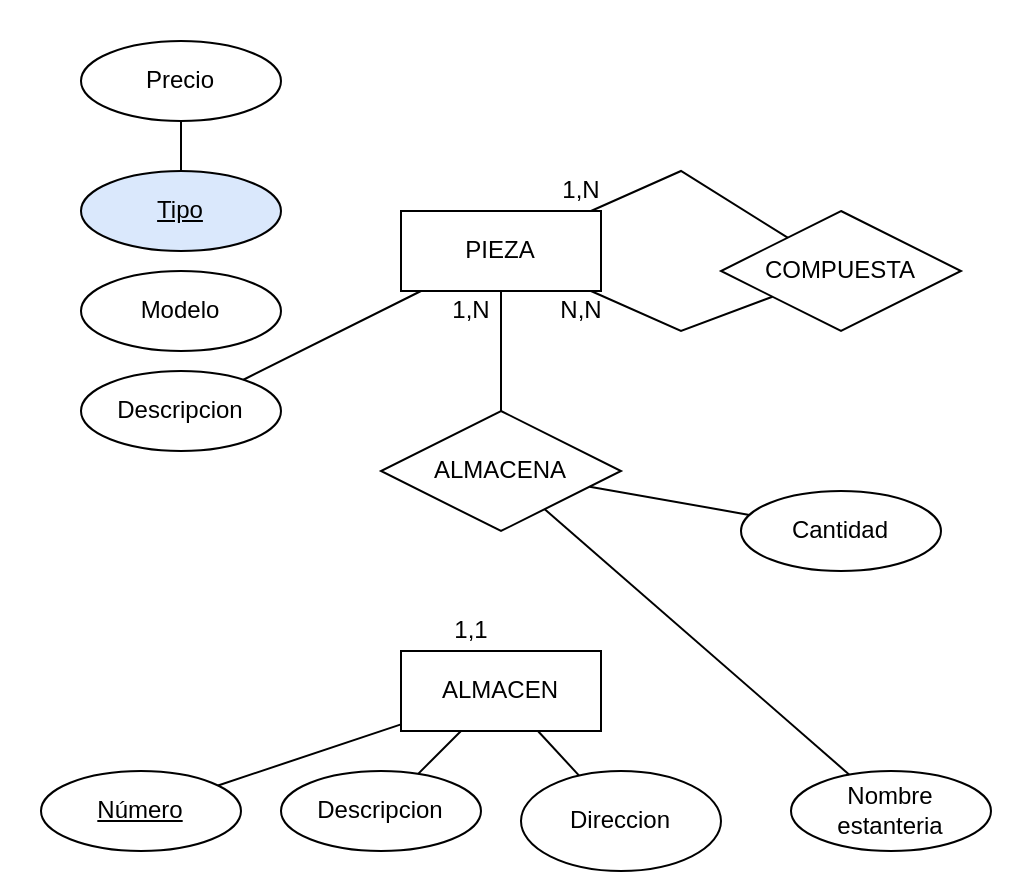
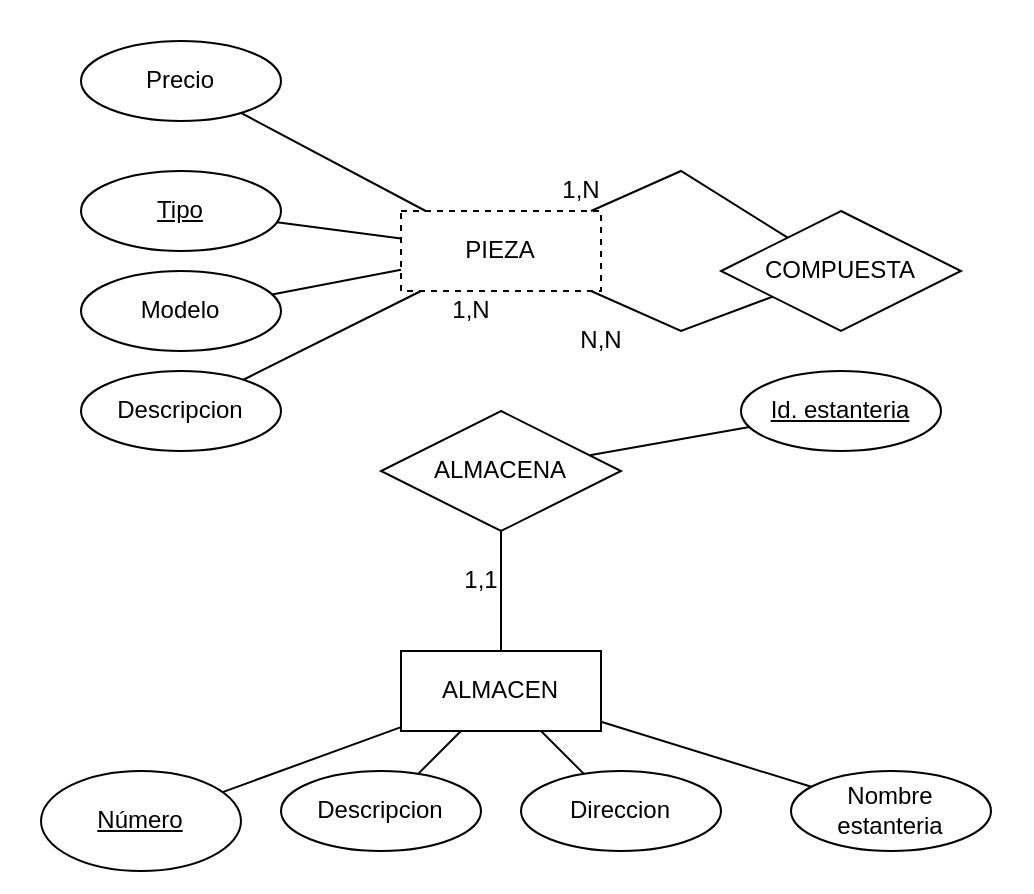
edge "Precio" -- "Tipo": now "Precio" -- "PIEZA"
node "Tipo": fillcolor #dae8fc -> #ffffff
edge "Tipo" -- "PIEZA": added
node "PIEZA": style solid -> dashed
edge "PIEZA" -- "Modelo": added
node "N,N": moved (581, 311) -> (601, 341)
edge "PIEZA" -- "ALMACENA": removed
node "Id. estanteria": added
edge "Id. estanteria" -- "ALMACENA": added
edge "ALMACENA" -- "Cantidad": removed
node "Cantidad": removed
node "1,1": moved (471, 631) -> (481, 581)
edge "ALMACENA" -- "Nombre estanteria": now "ALMACENA" -- "ALMACEN"
edge "ALMACEN" -- "Nombre estanteria": added
node "Número": size 200x80 -> 200x100
node "Direccion": size 200x100 -> 200x80
